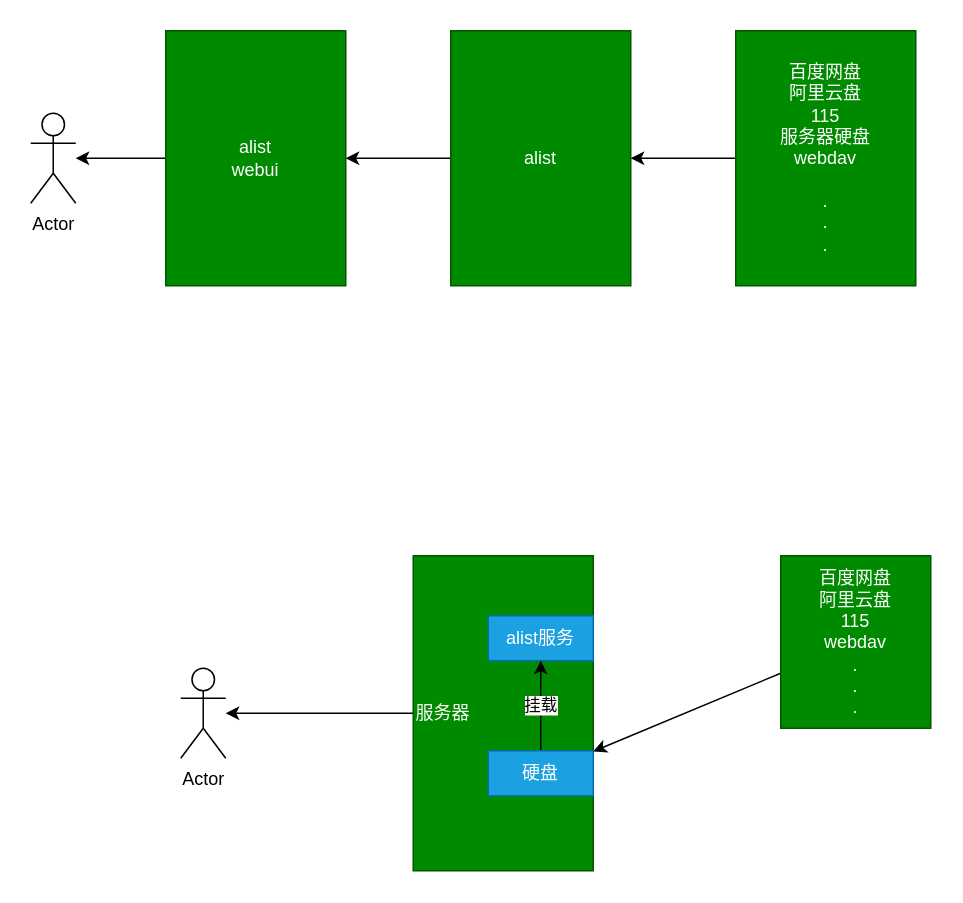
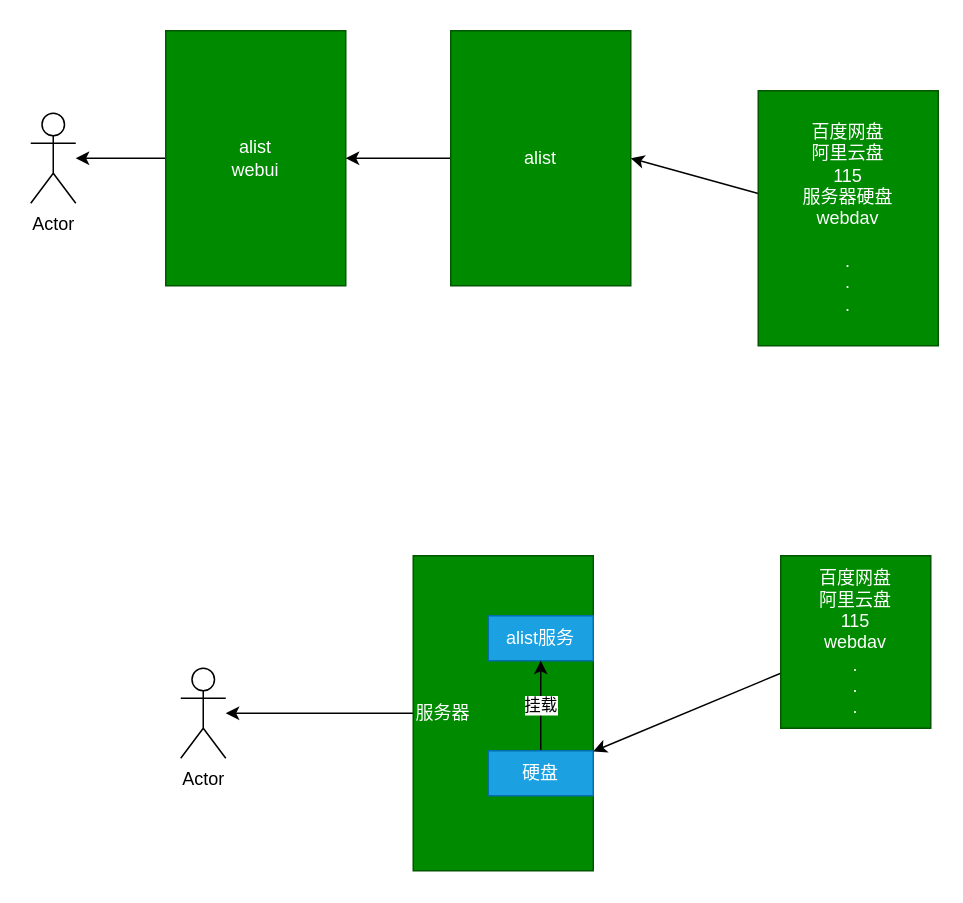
node "百度网盘 阿里云盘 115 服务器硬盘 webdav . . .": moved (826, 158) -> (848, 218)
